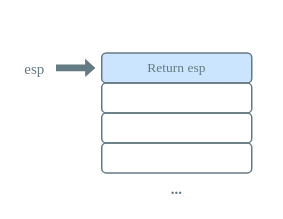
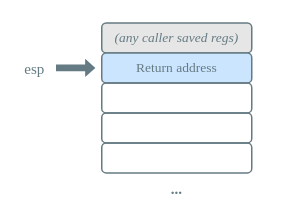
node "(any caller saved regs)": added
node "Return esp": label "Return esp" -> "Return address"
